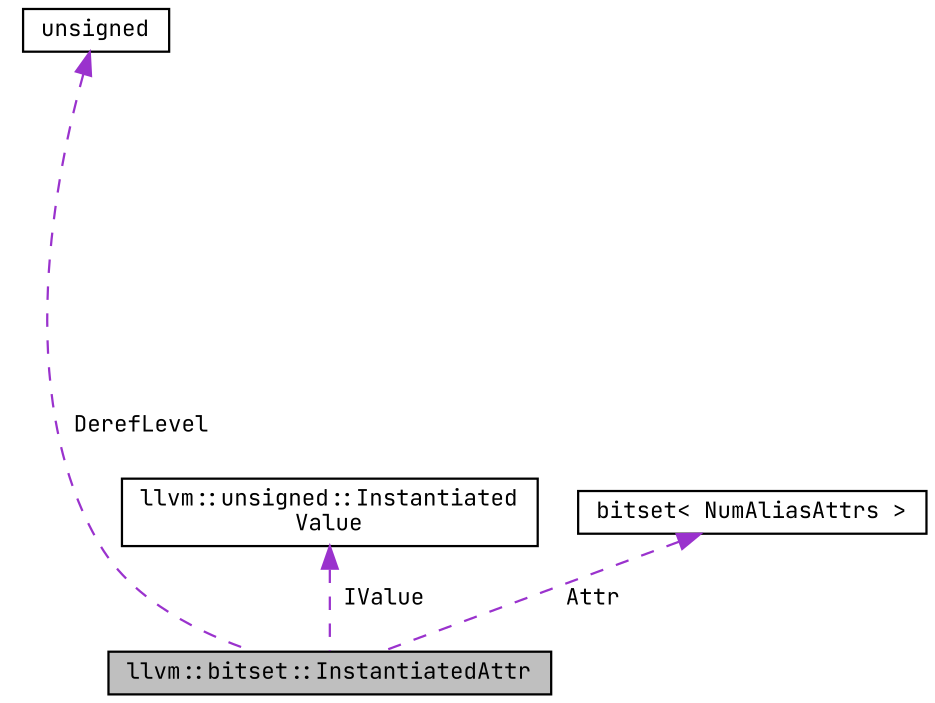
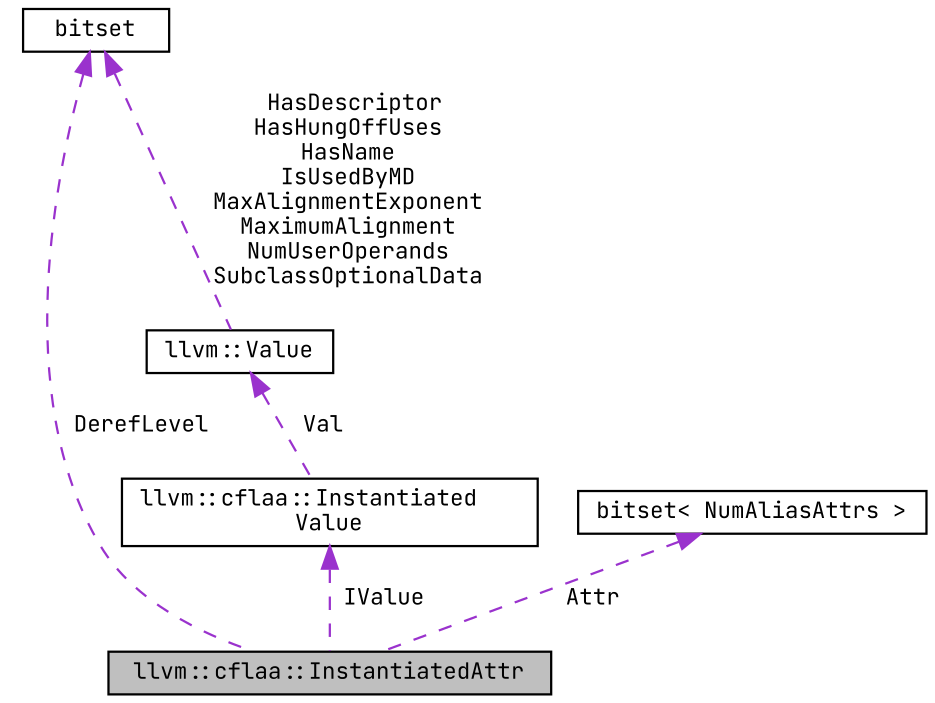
node "unsigned": label "unsigned" -> "bitset"
node "llvm::Value": added
node "llvm::unsigned::Instantiated Value": label "llvm::unsigned::Instantiated Value" -> "llvm::cflaa::Instantiated Value"
node "llvm::bitset::InstantiatedAttr": label "llvm::bitset::InstantiatedAttr" -> "llvm::cflaa::InstantiatedAttr"
